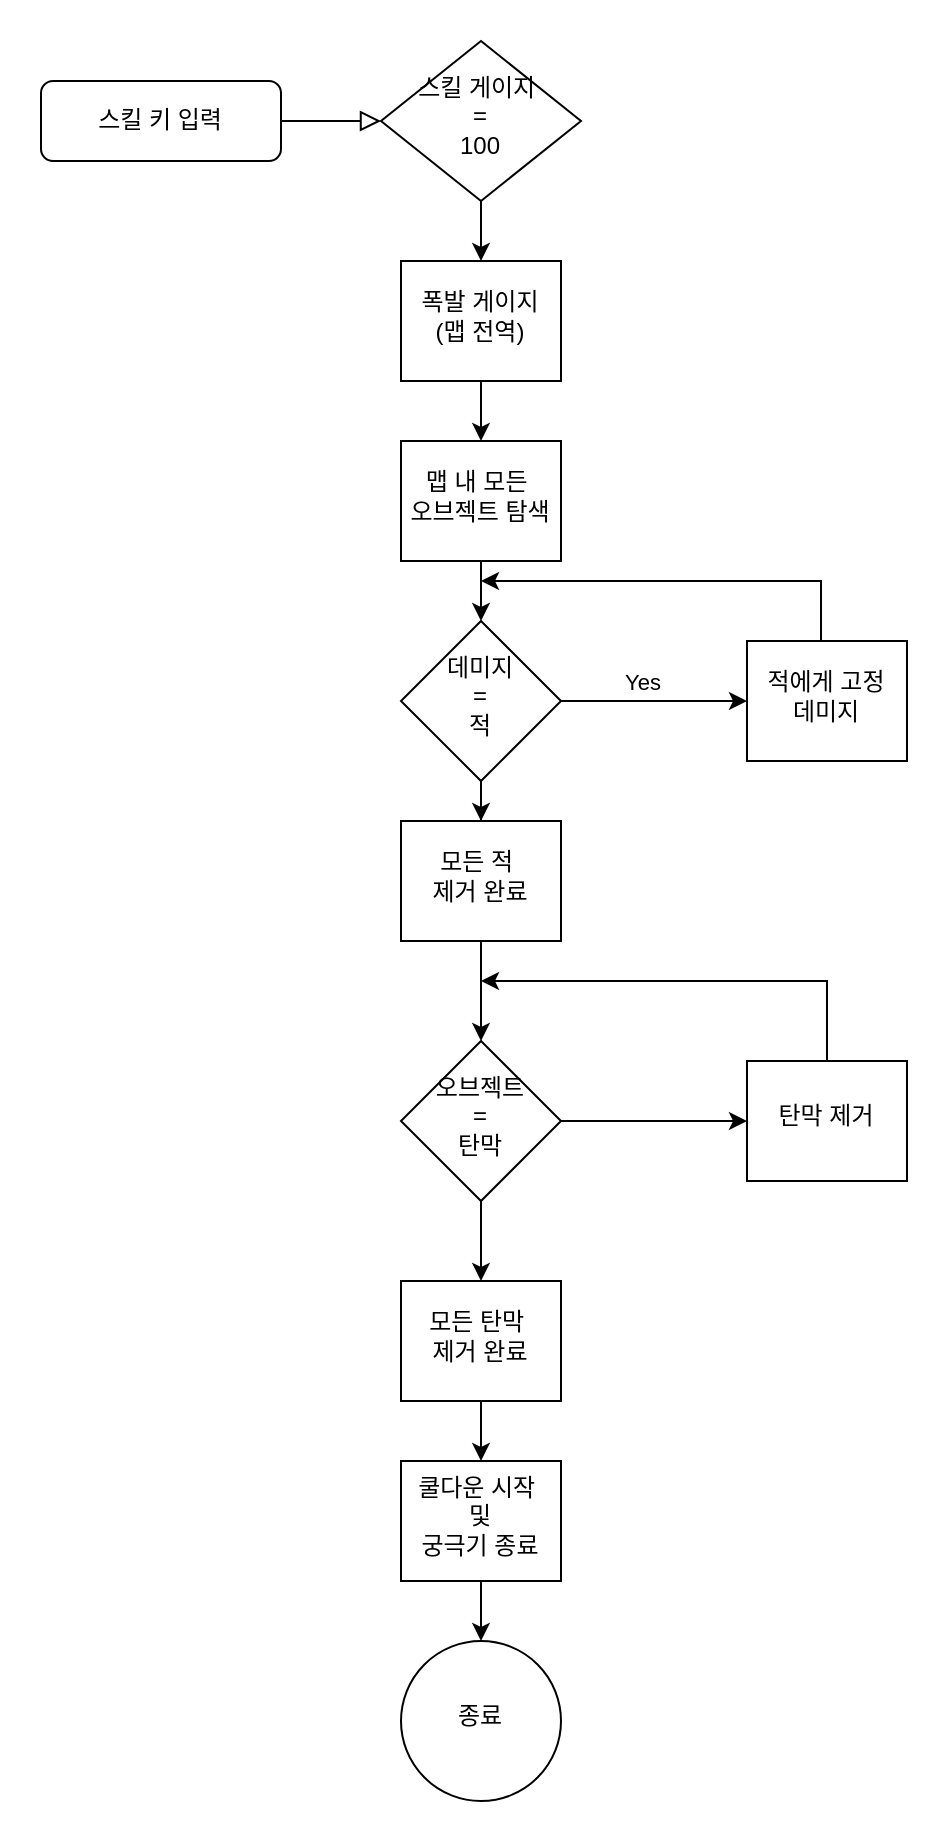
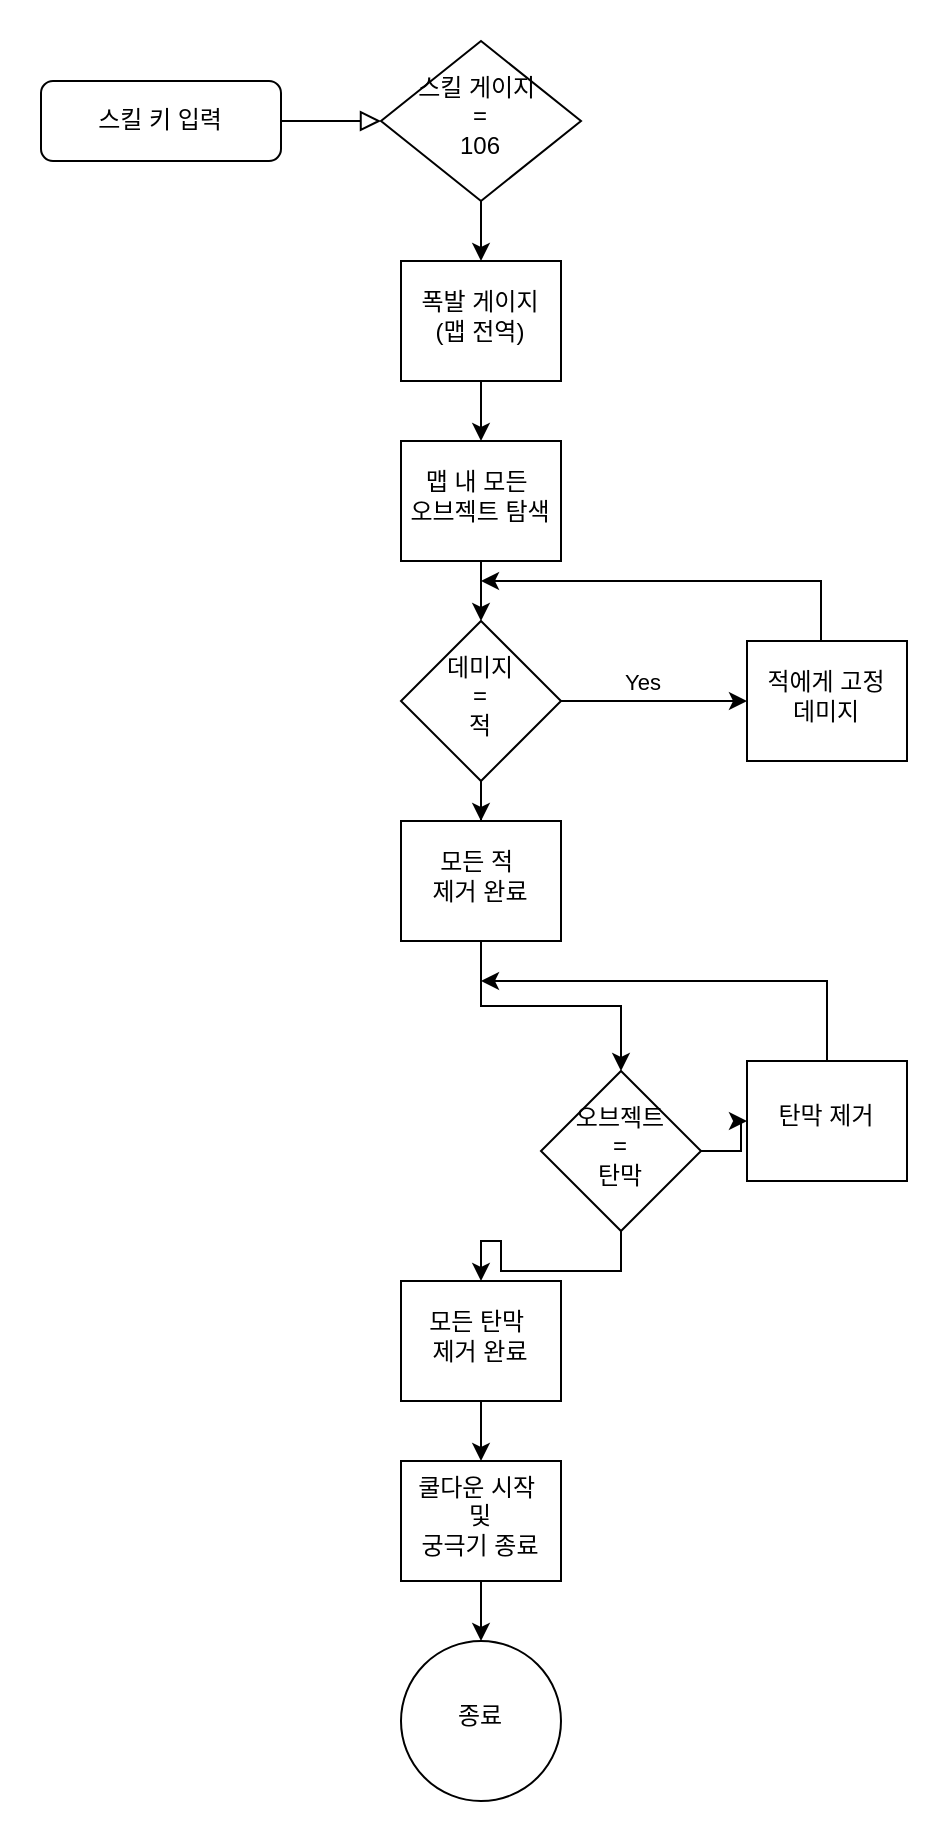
node "스킬 게이지 = 100": label "스킬 게이지 = 100" -> "스킬 게이지 = 106"
node "오브젝트 = 탄막": moved (481, 1121) -> (621, 1151)
